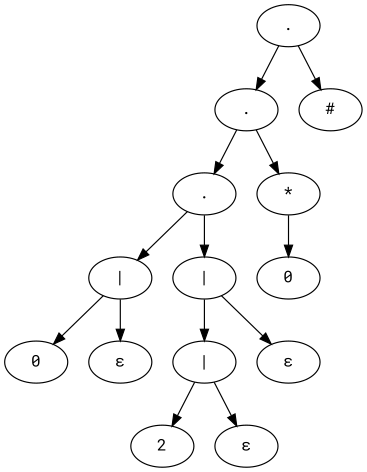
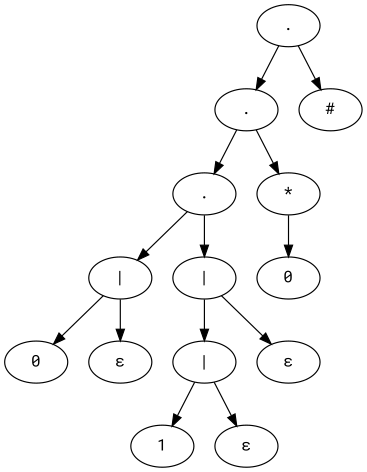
node "2": label "2" -> "1"
